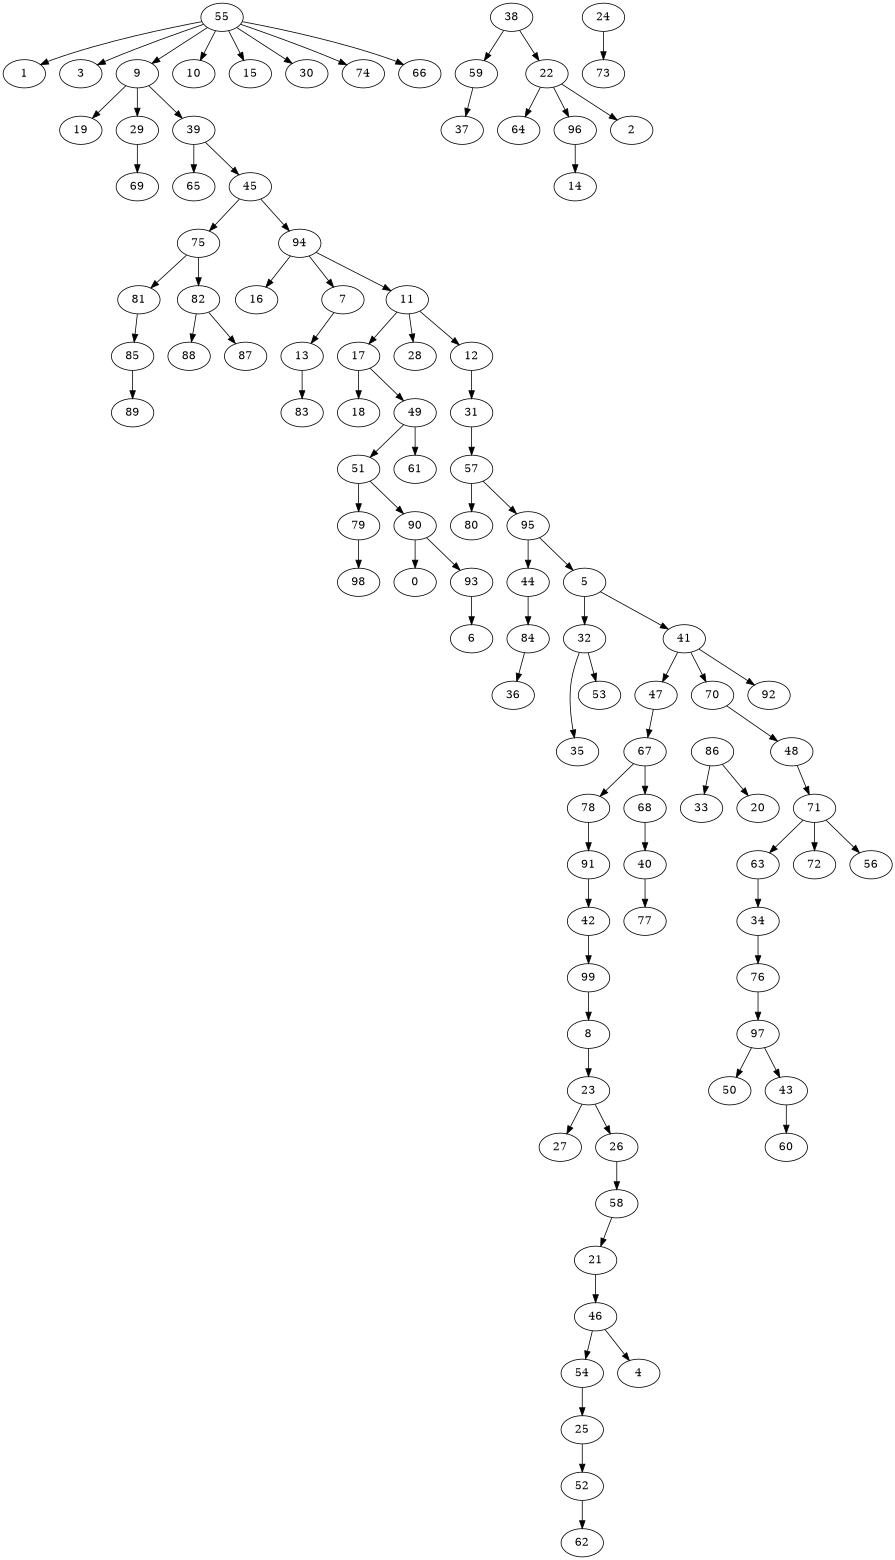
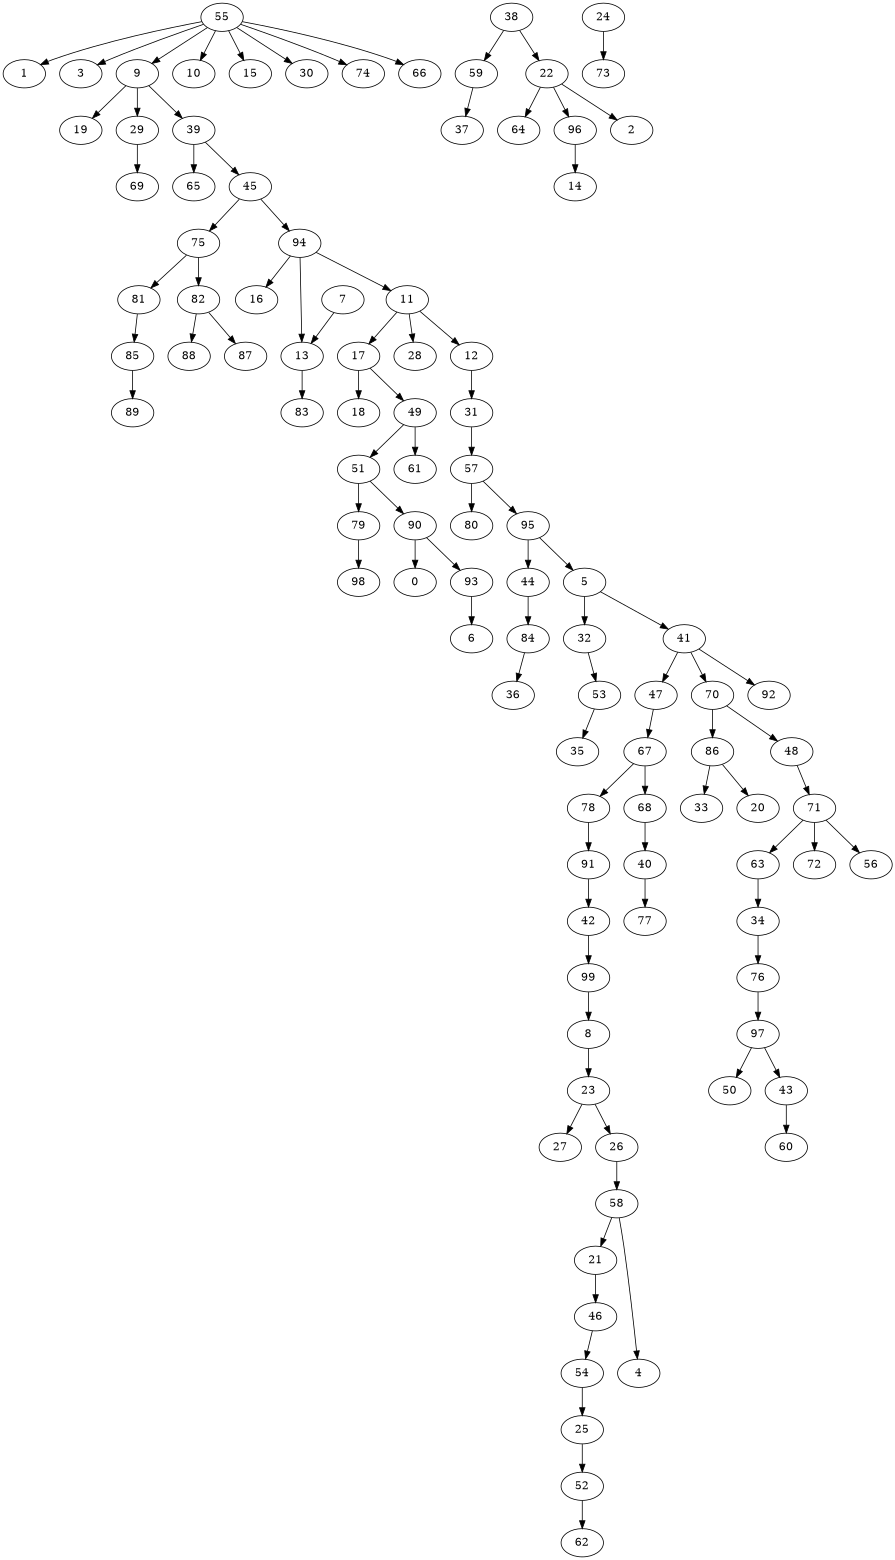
edge "94" -> "7": now "94" -> "13"
edge "32" -> "35": now "53" -> "35"
edge "70" -> "86": added
edge "46" -> "4": now "58" -> "4"
